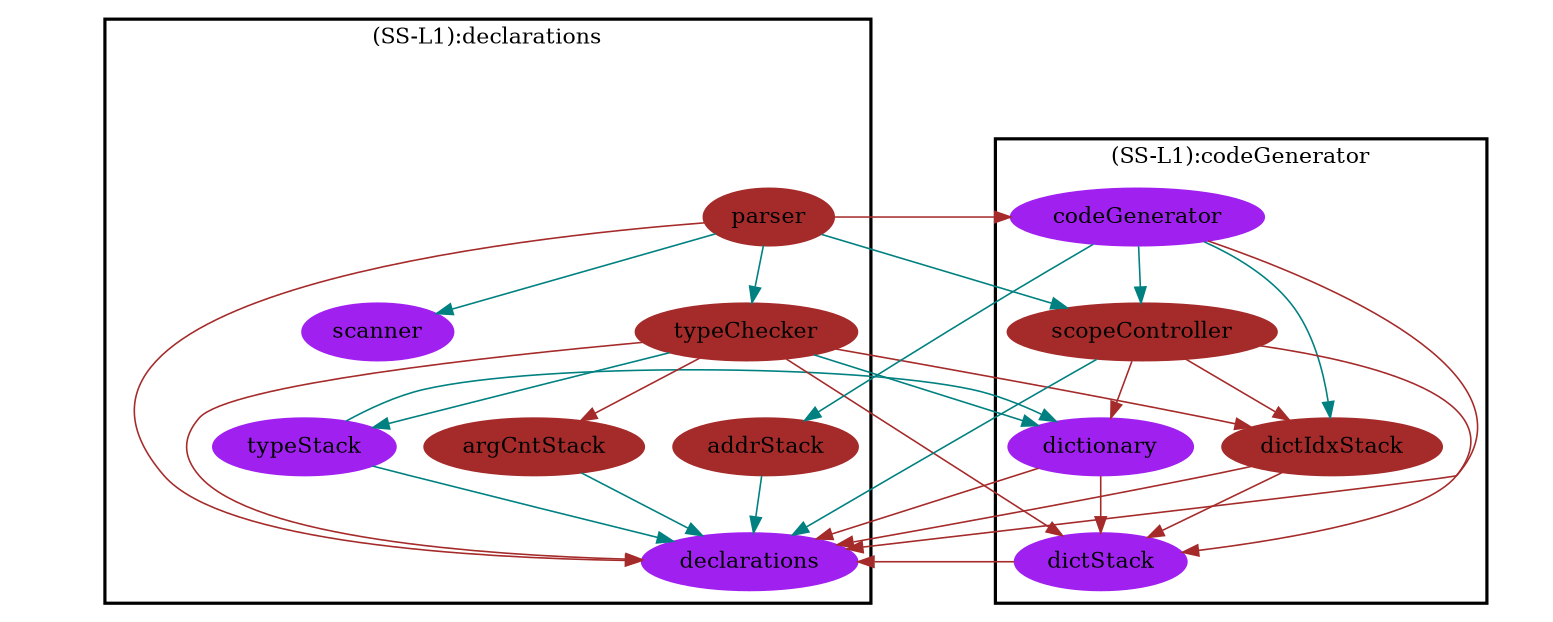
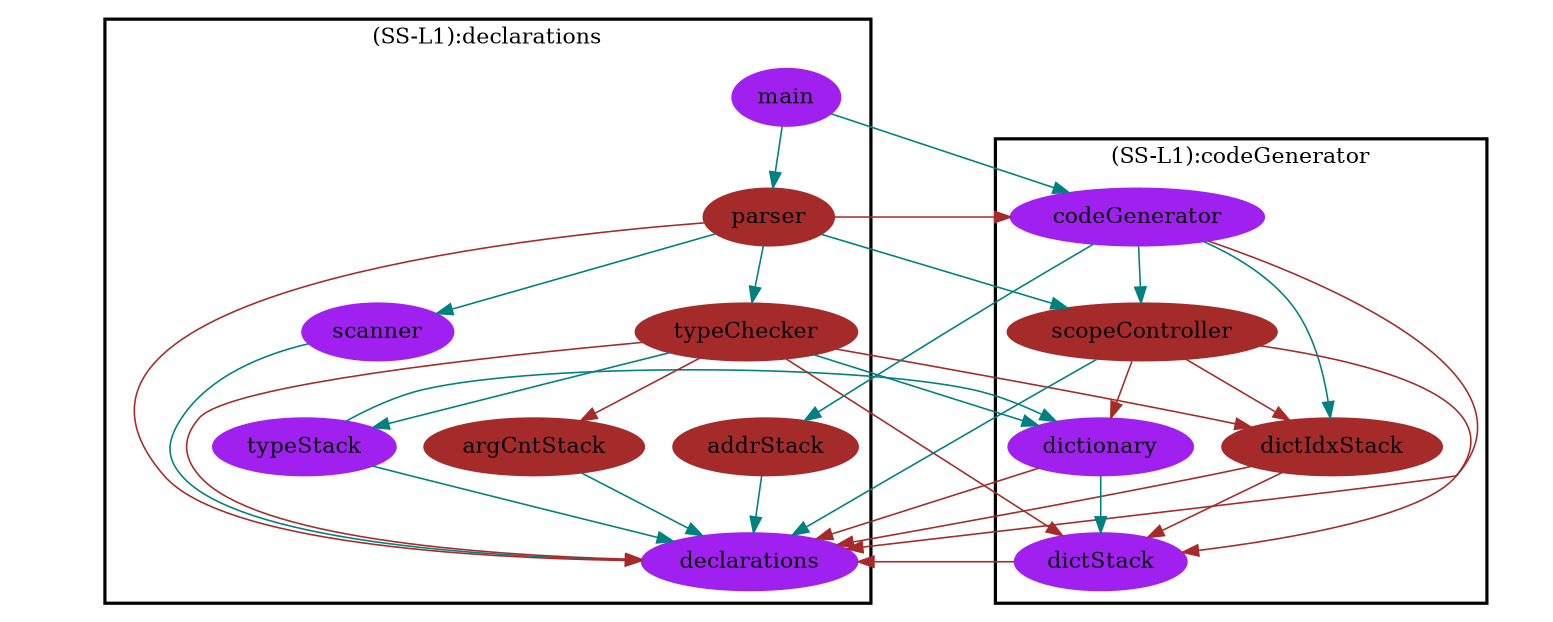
node "main": added
edge "dictionary" -> "dictStack": color brown -> teal
edge "scanner" -> "declarations": added
